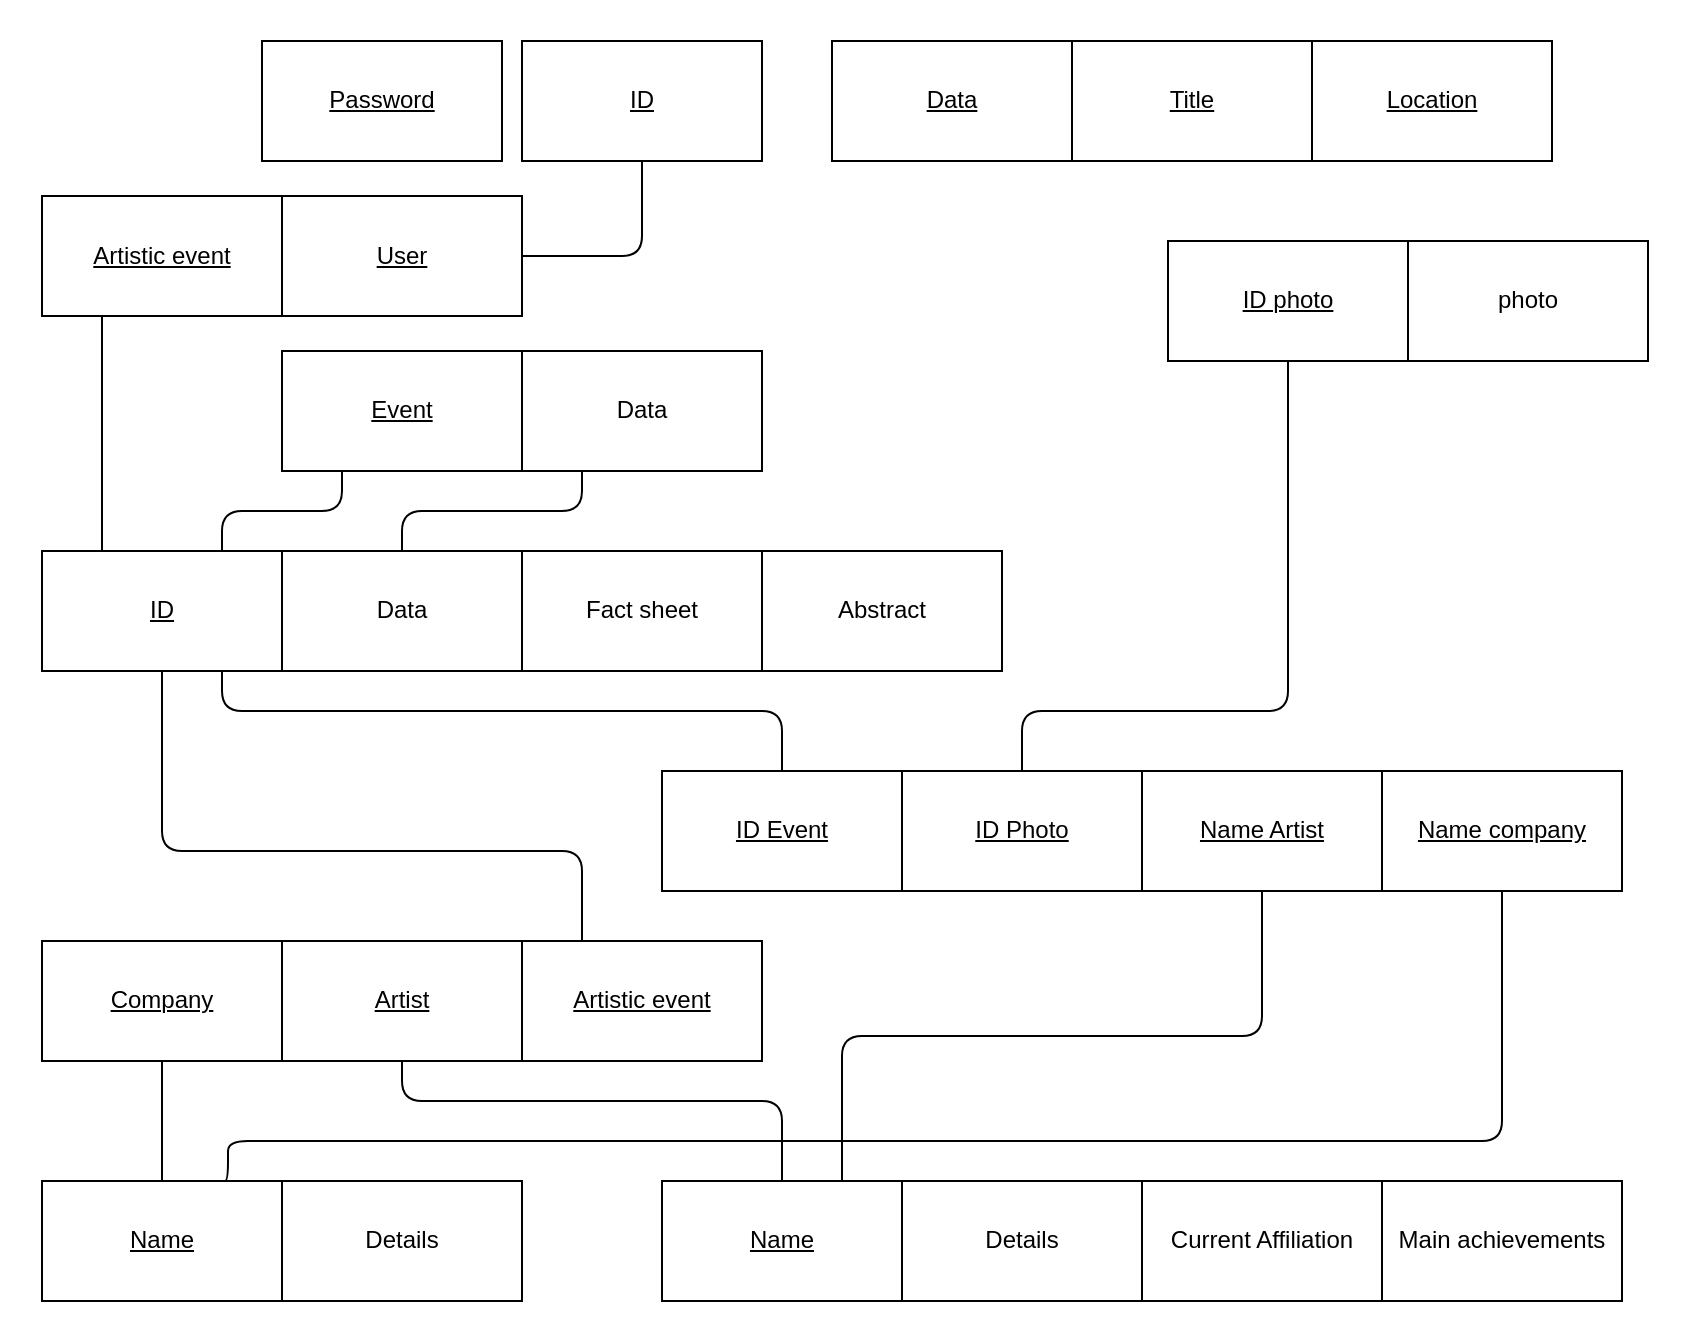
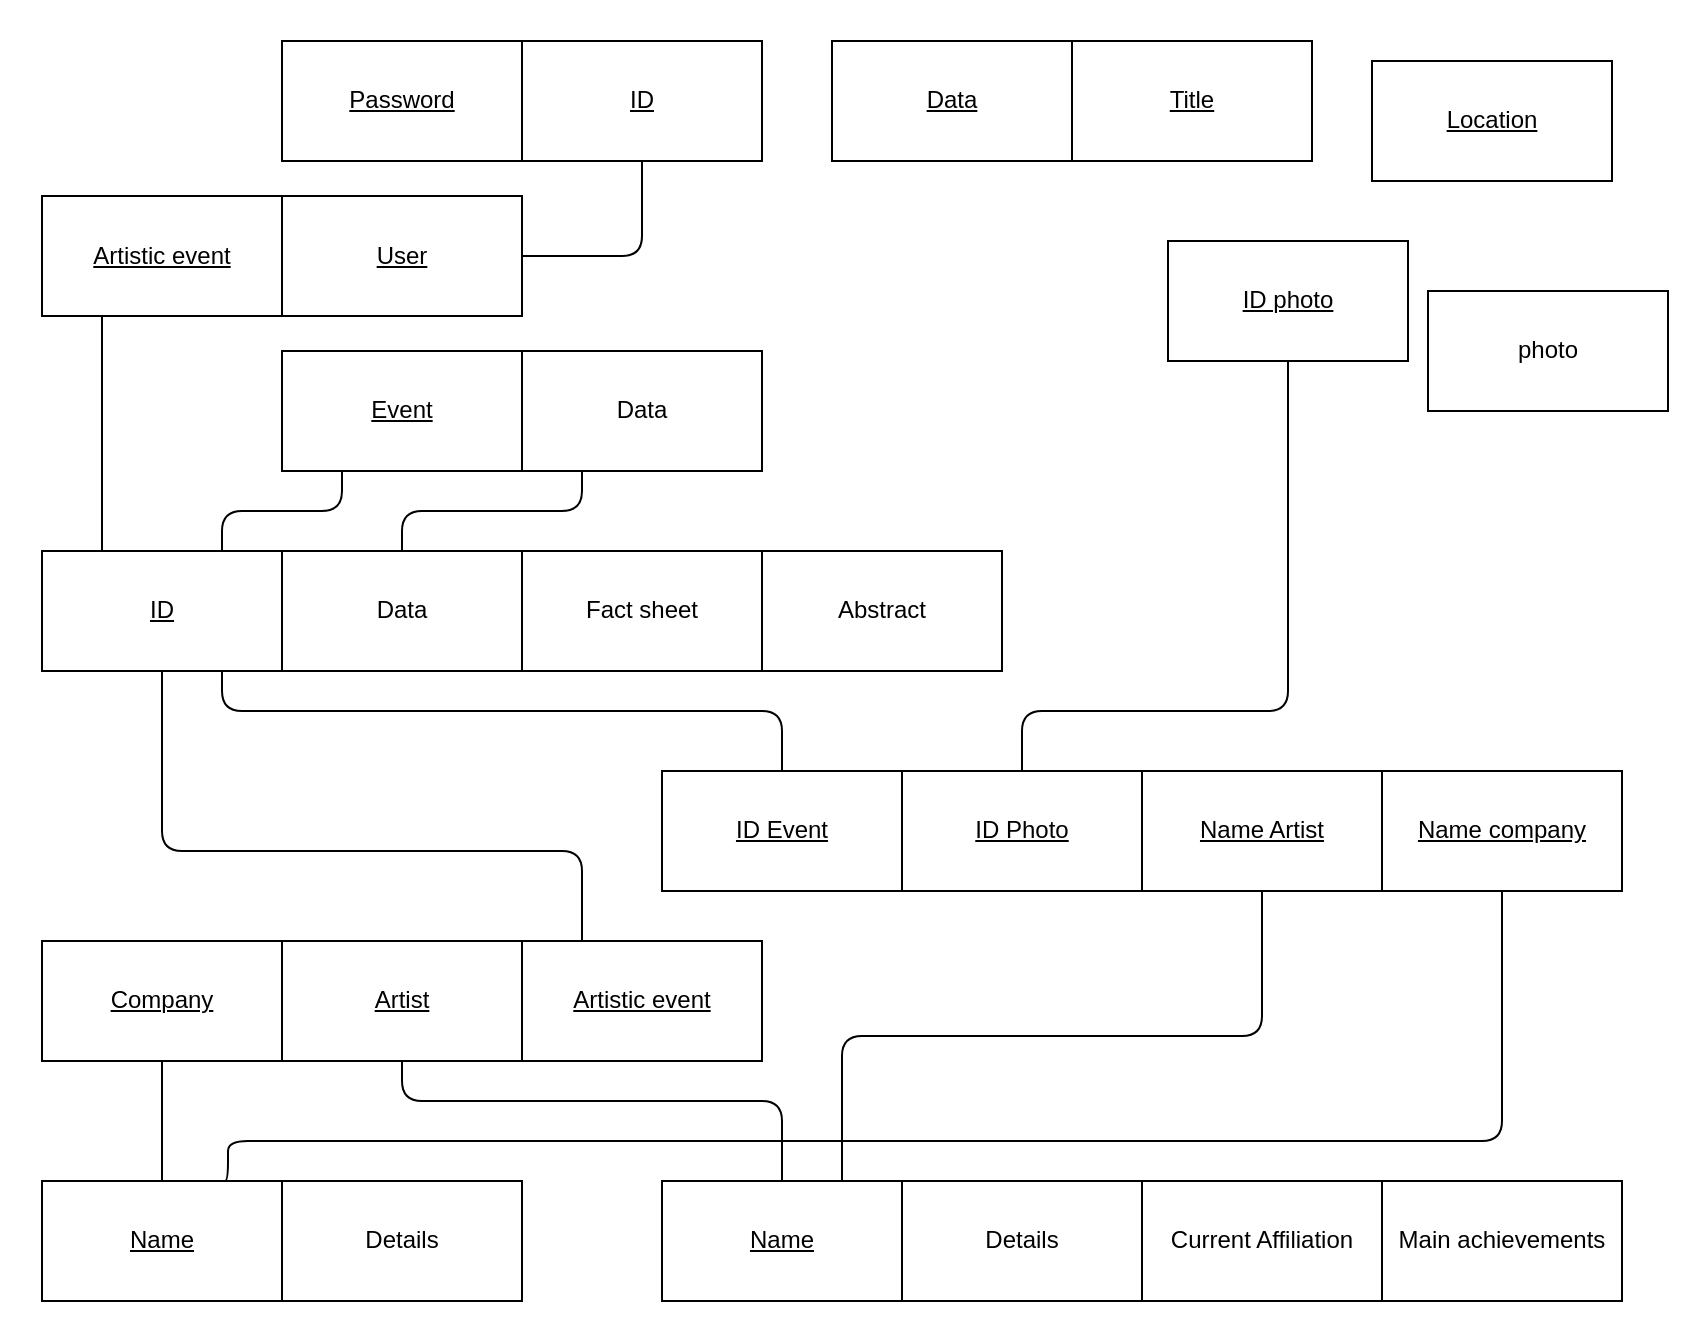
node "Password": moved (382, 101) -> (402, 101)
node "Location": moved (1432, 101) -> (1492, 121)
node "photo": moved (1528, 301) -> (1548, 351)
